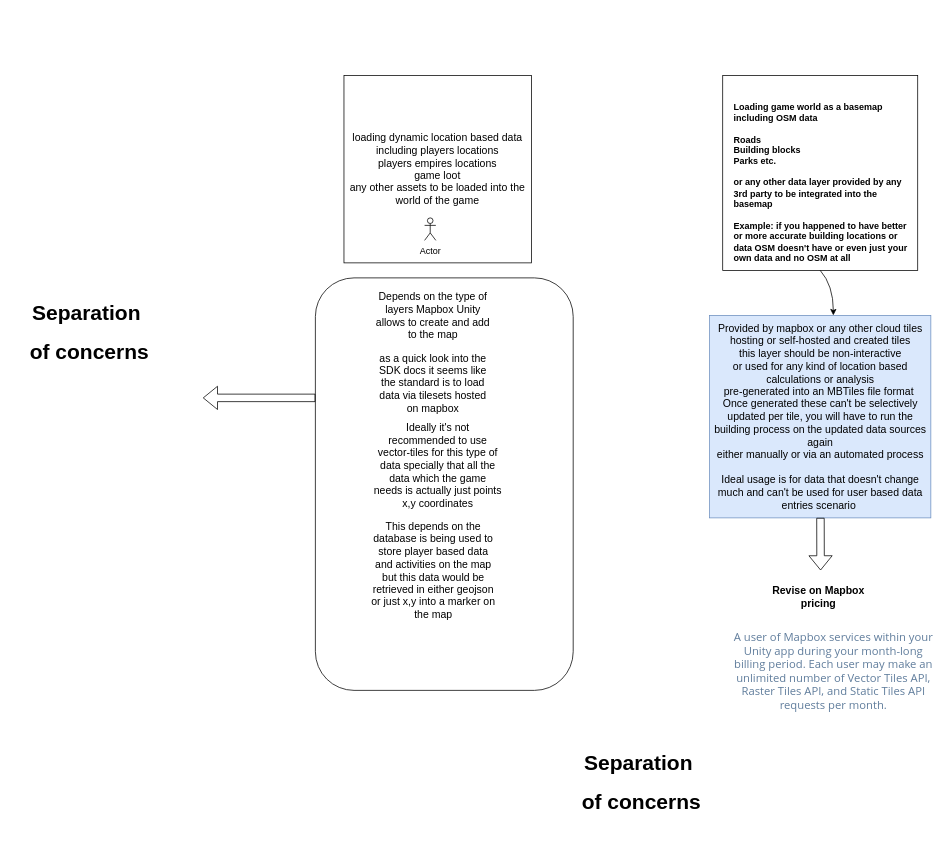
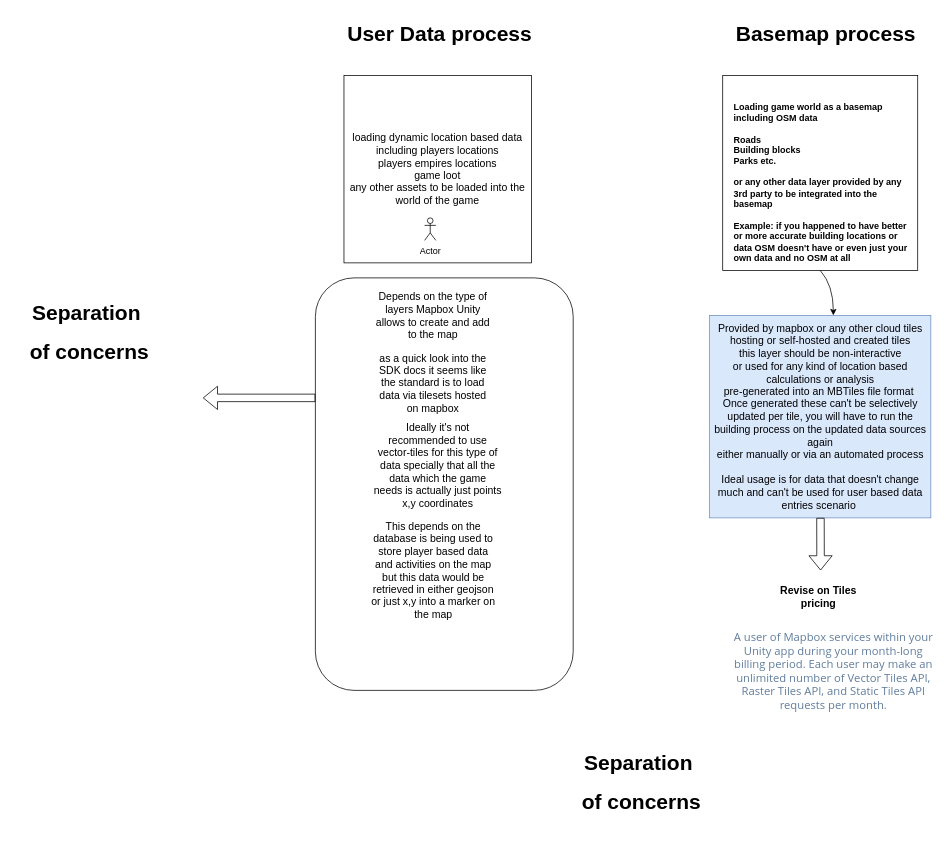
node "User Data process": added
node "Basemap process": added
node "Revise on Mapbox pricing": label "Revise on Mapbox pricing" -> "Revise on Tiles pricing"
